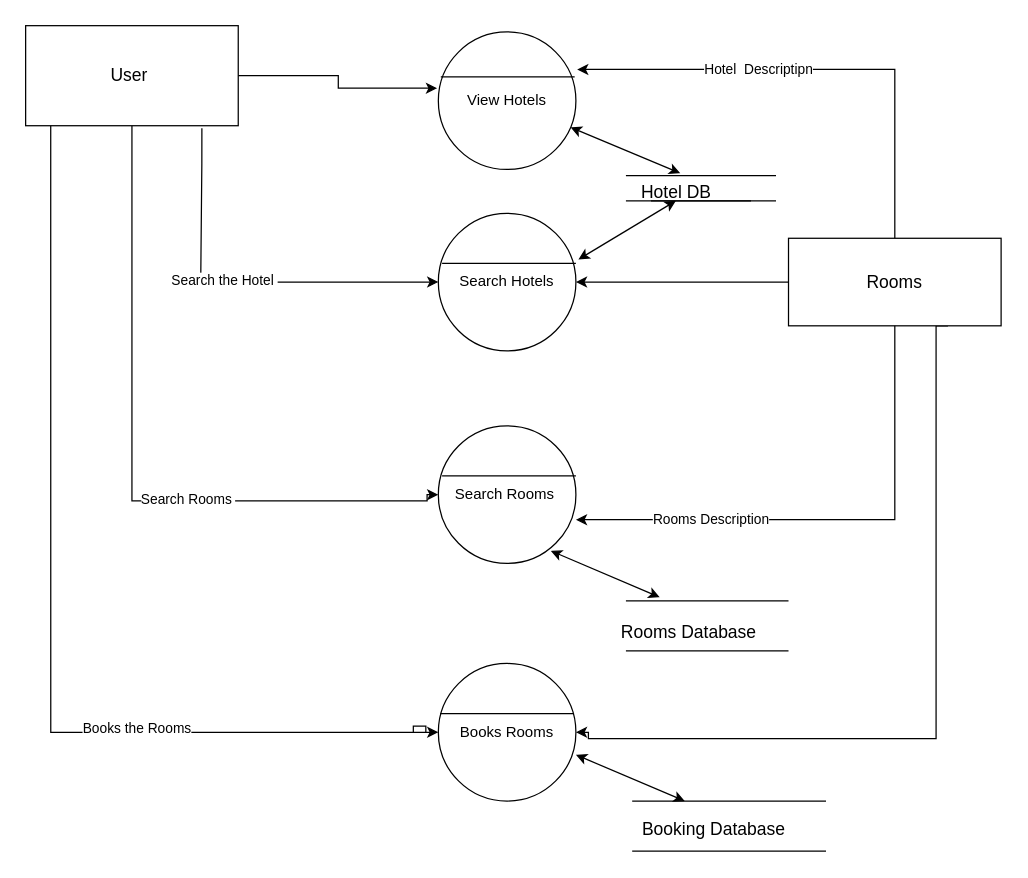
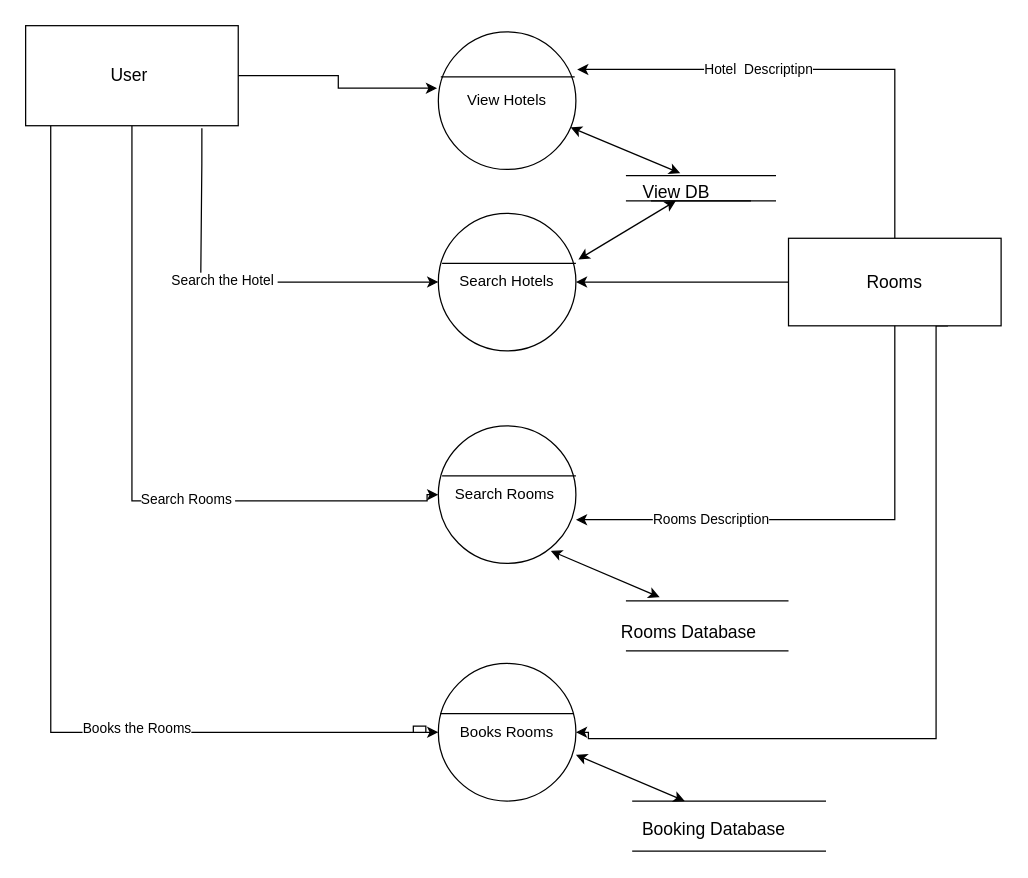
node "Hotel DB": label "Hotel DB" -> "View DB"
